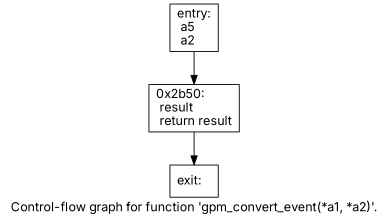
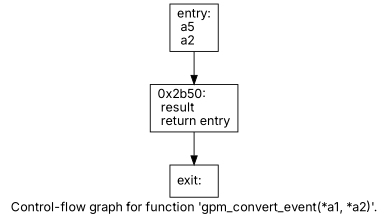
node "0x2b50:": text "return result" -> "return entry"
